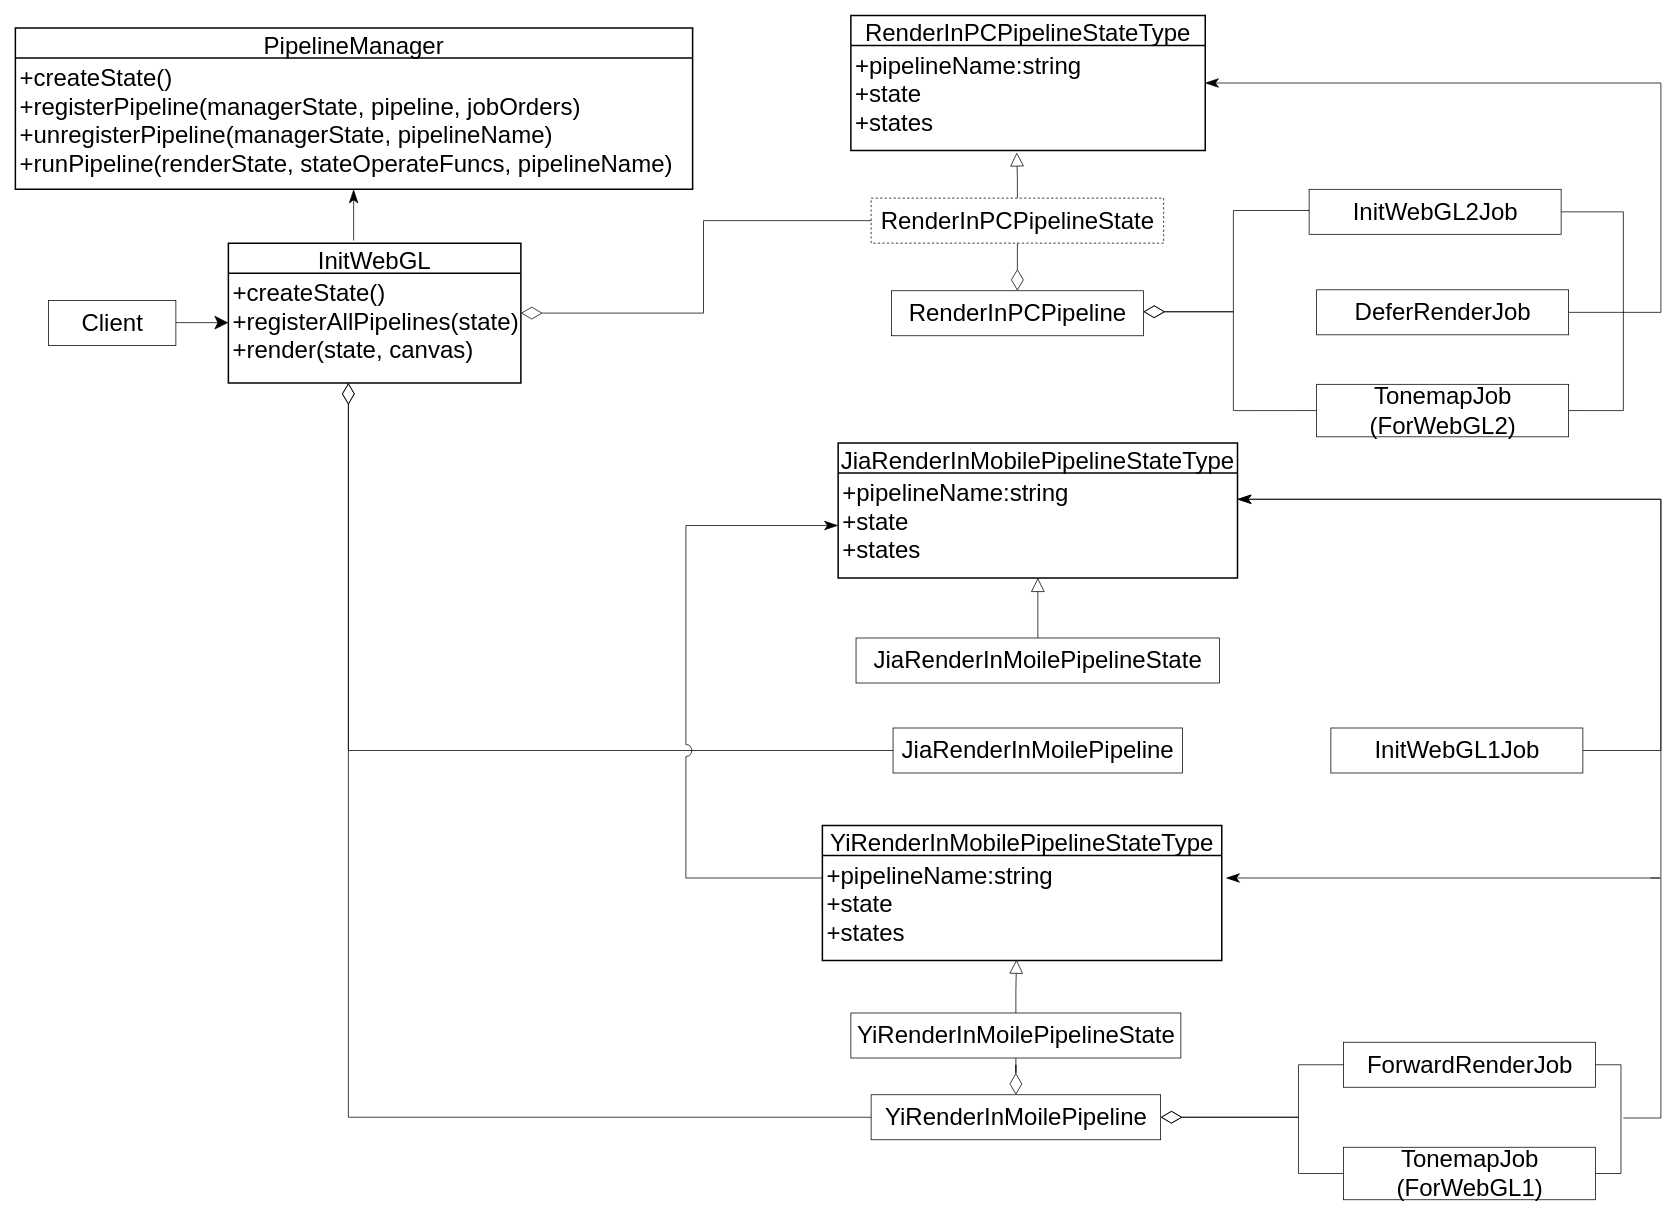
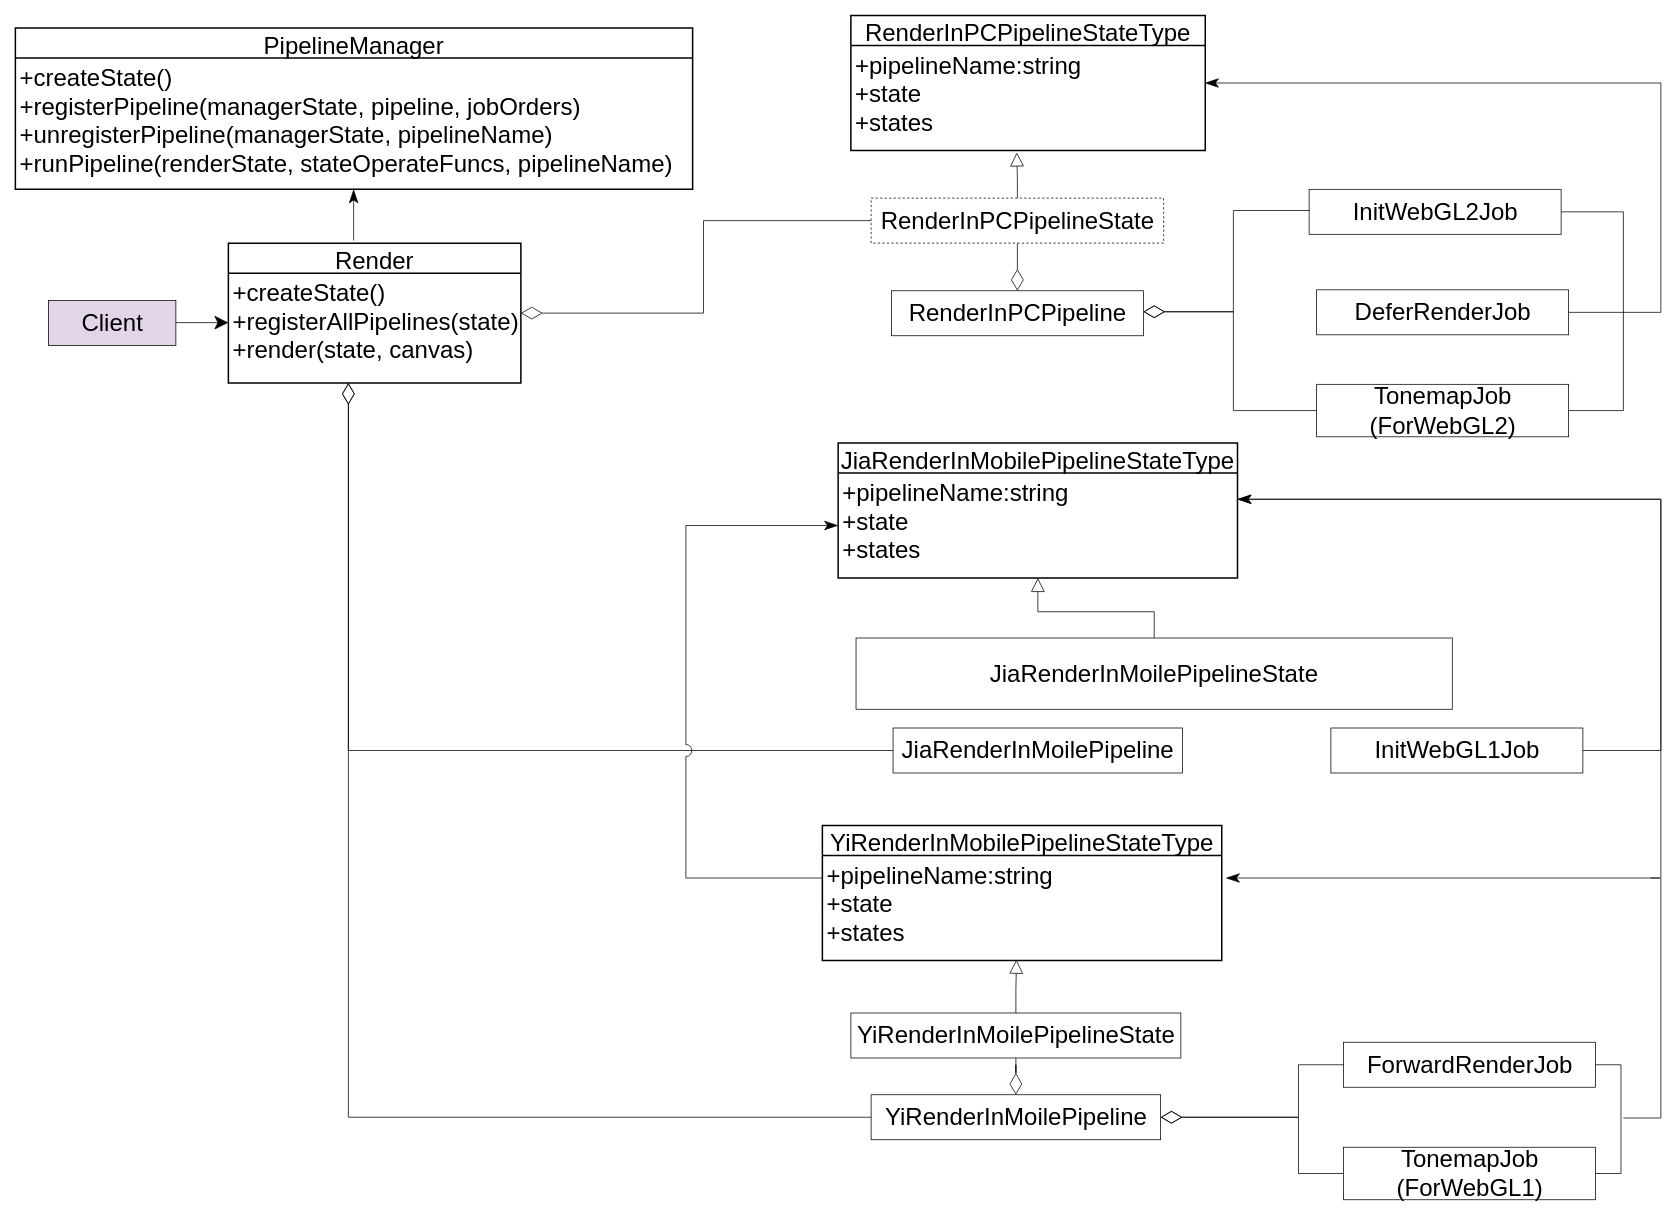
node "InitWebGL": label "InitWebGL" -> "Render"
node "Client": fillcolor #ffffff -> #e1d5e7
node "JiaRenderInMoilePipelineState": size 364x45 -> 596x71
